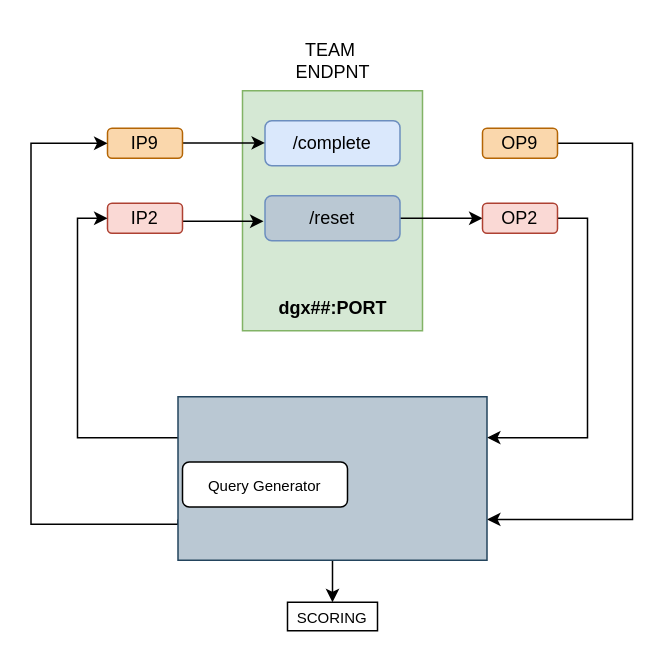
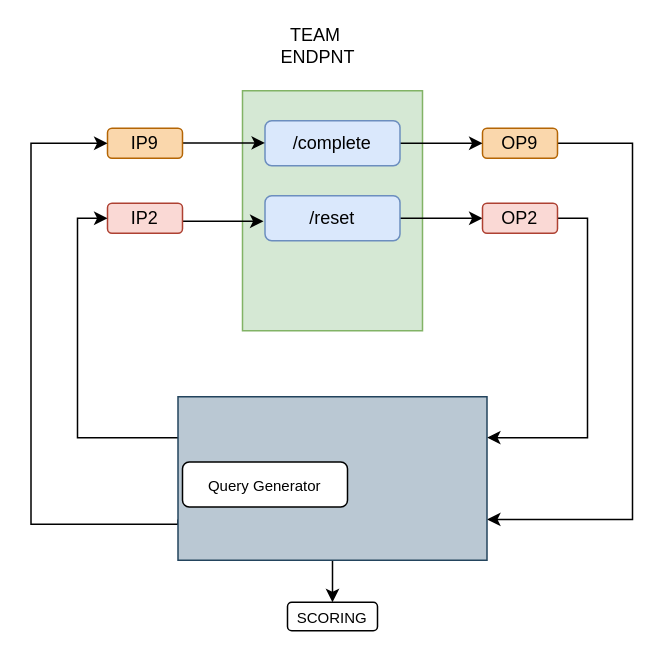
node "TEAM ENDPNT": moved (332, 61) -> (317, 46)
edge "/complete" -> "OP9": added
node "/reset": fillcolor #bac8d3 -> #dae8fc
node "dgx##:PORT": removed
node "SCORING": shape rectangle -> rounded rectangle
